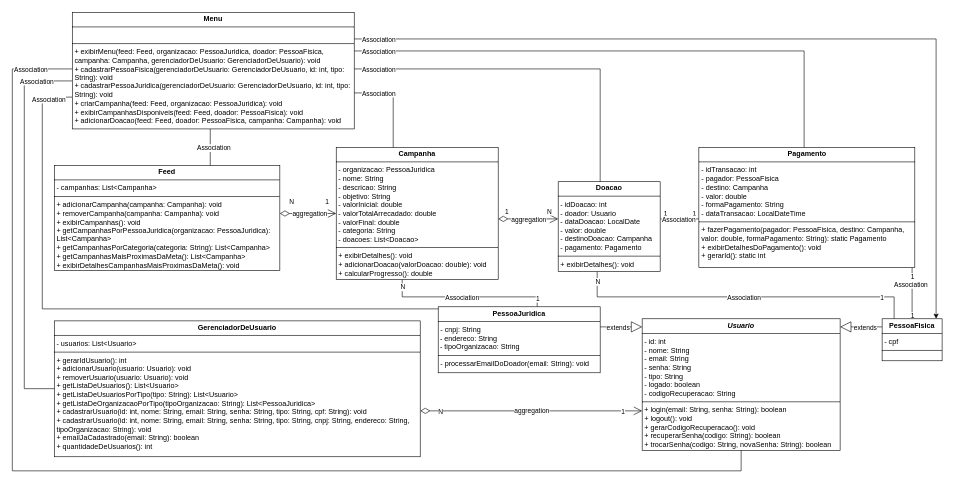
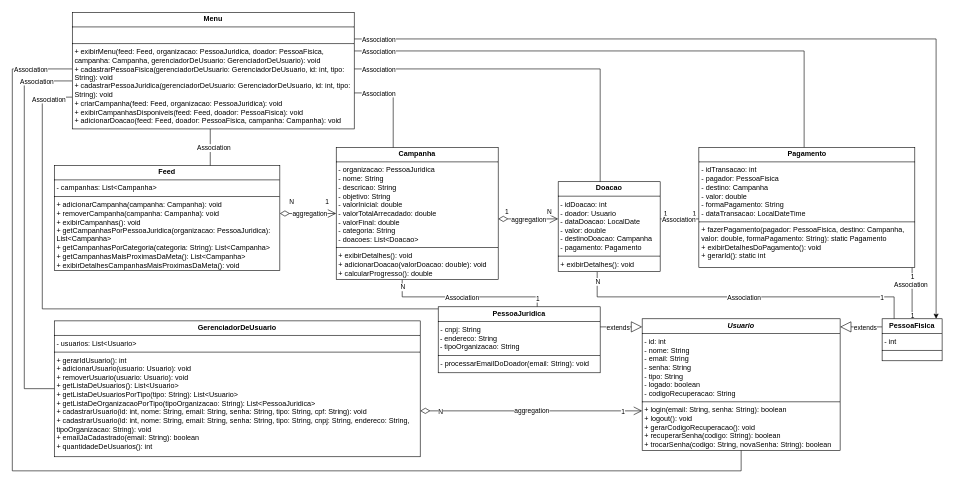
node "PessoaFisica - cpf": label "PessoaFisica - cpf" -> "PessoaFisica - int"
